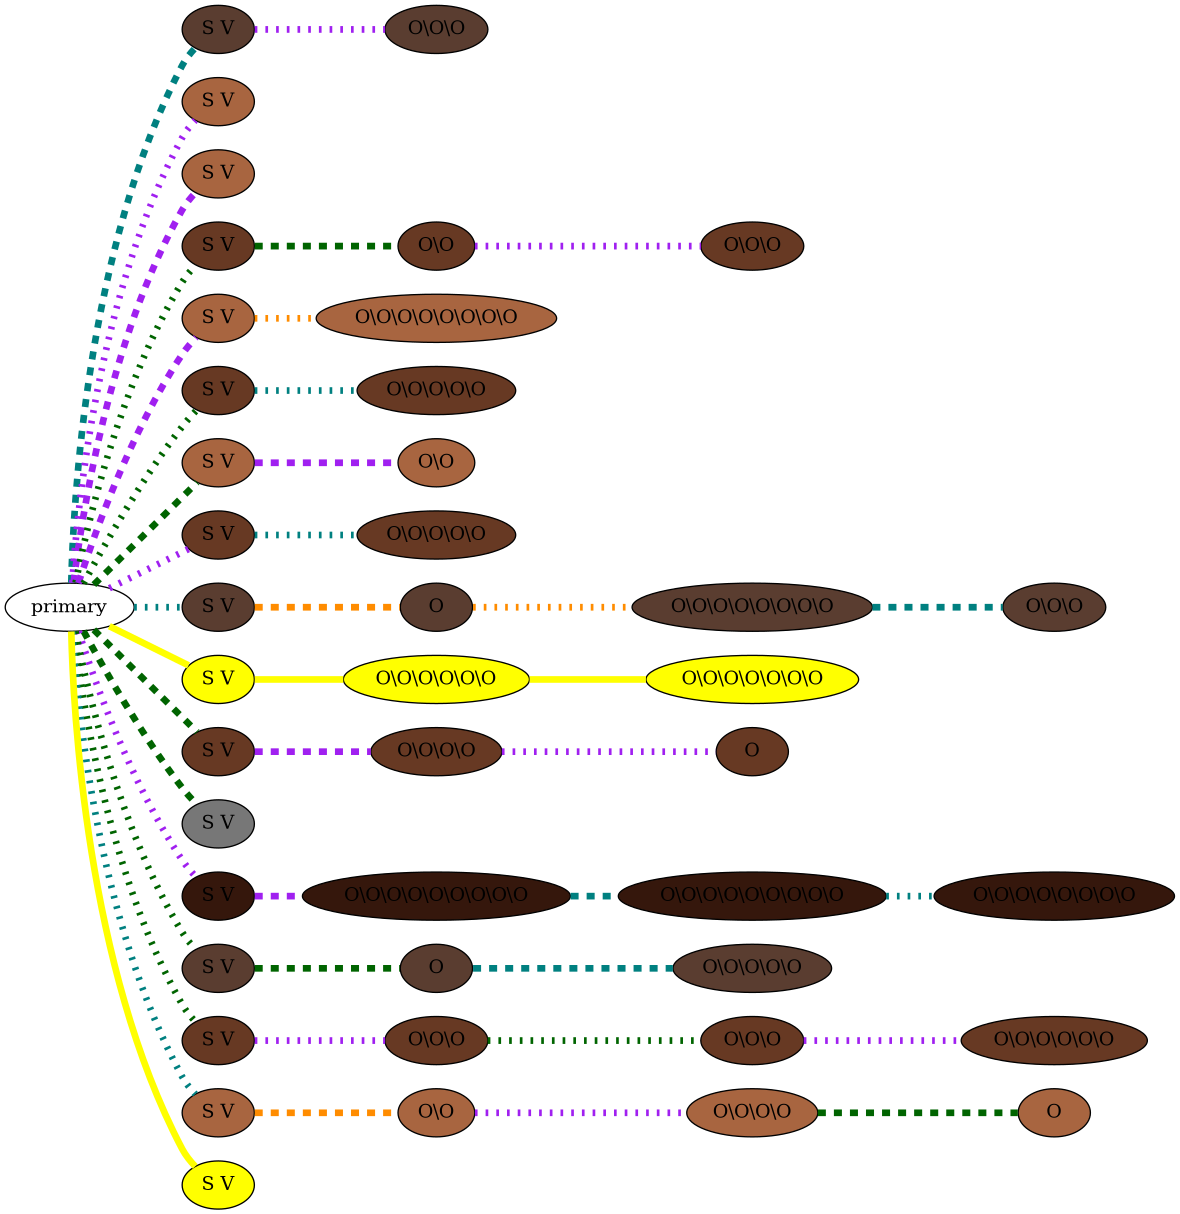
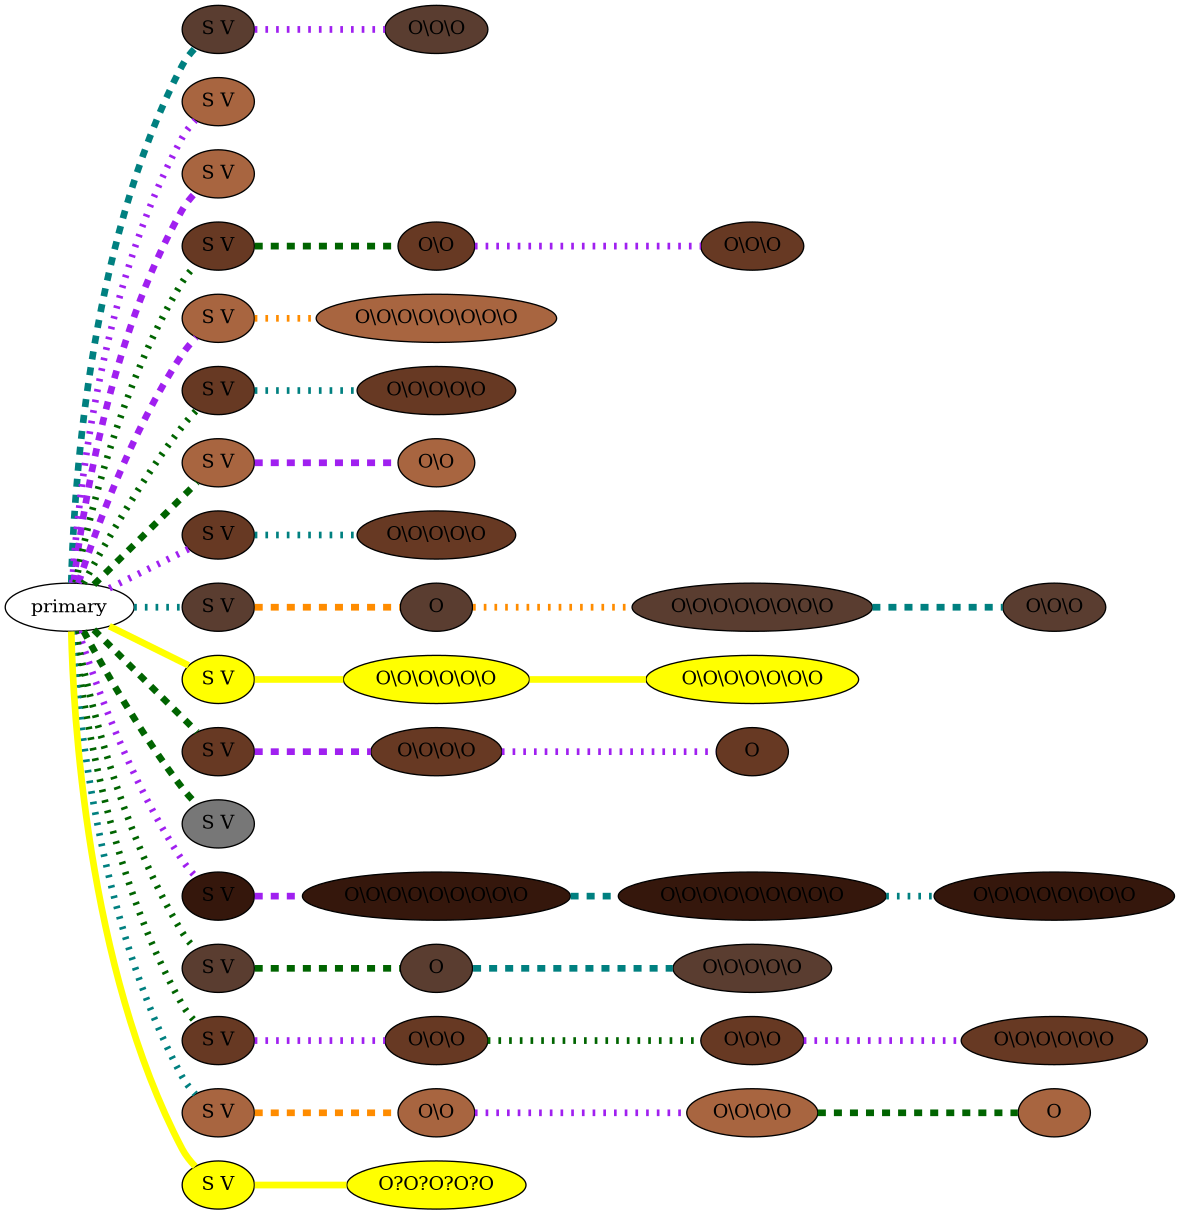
node "O?O?O?O?O": added
